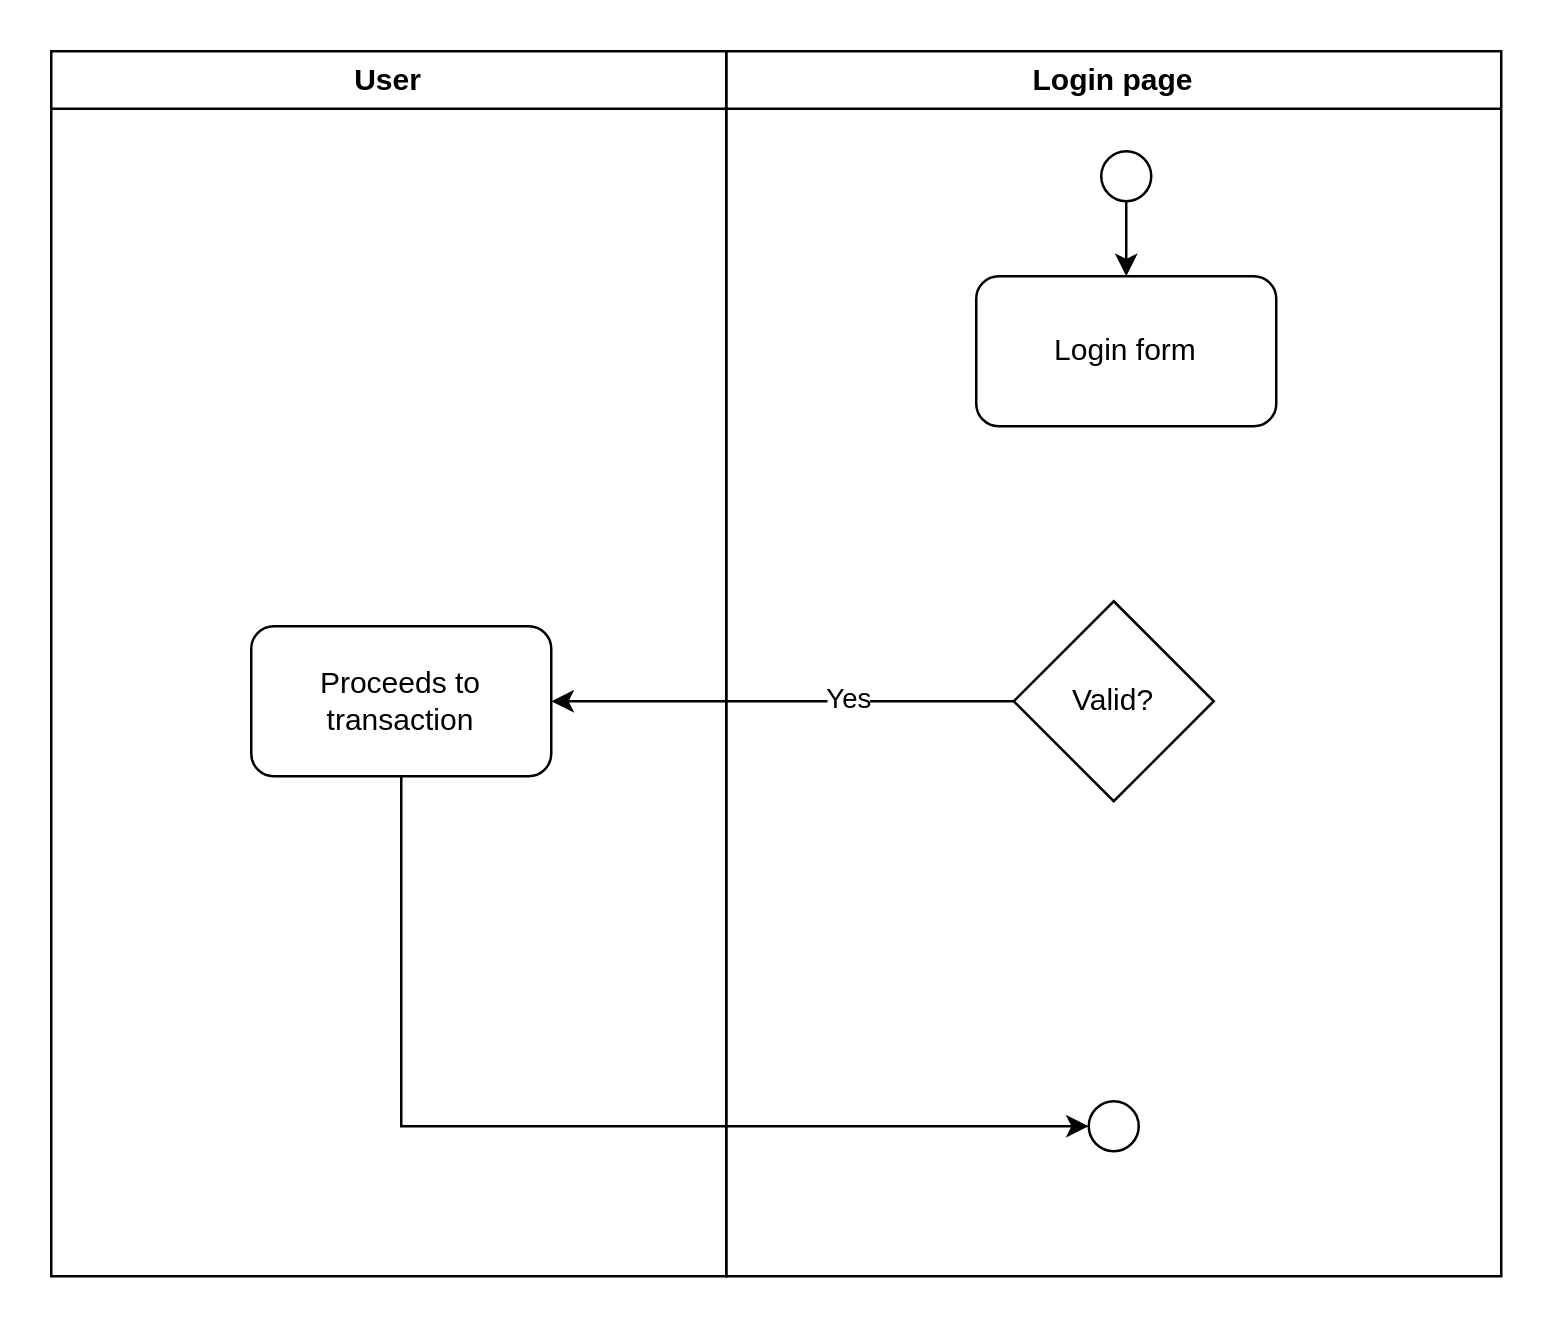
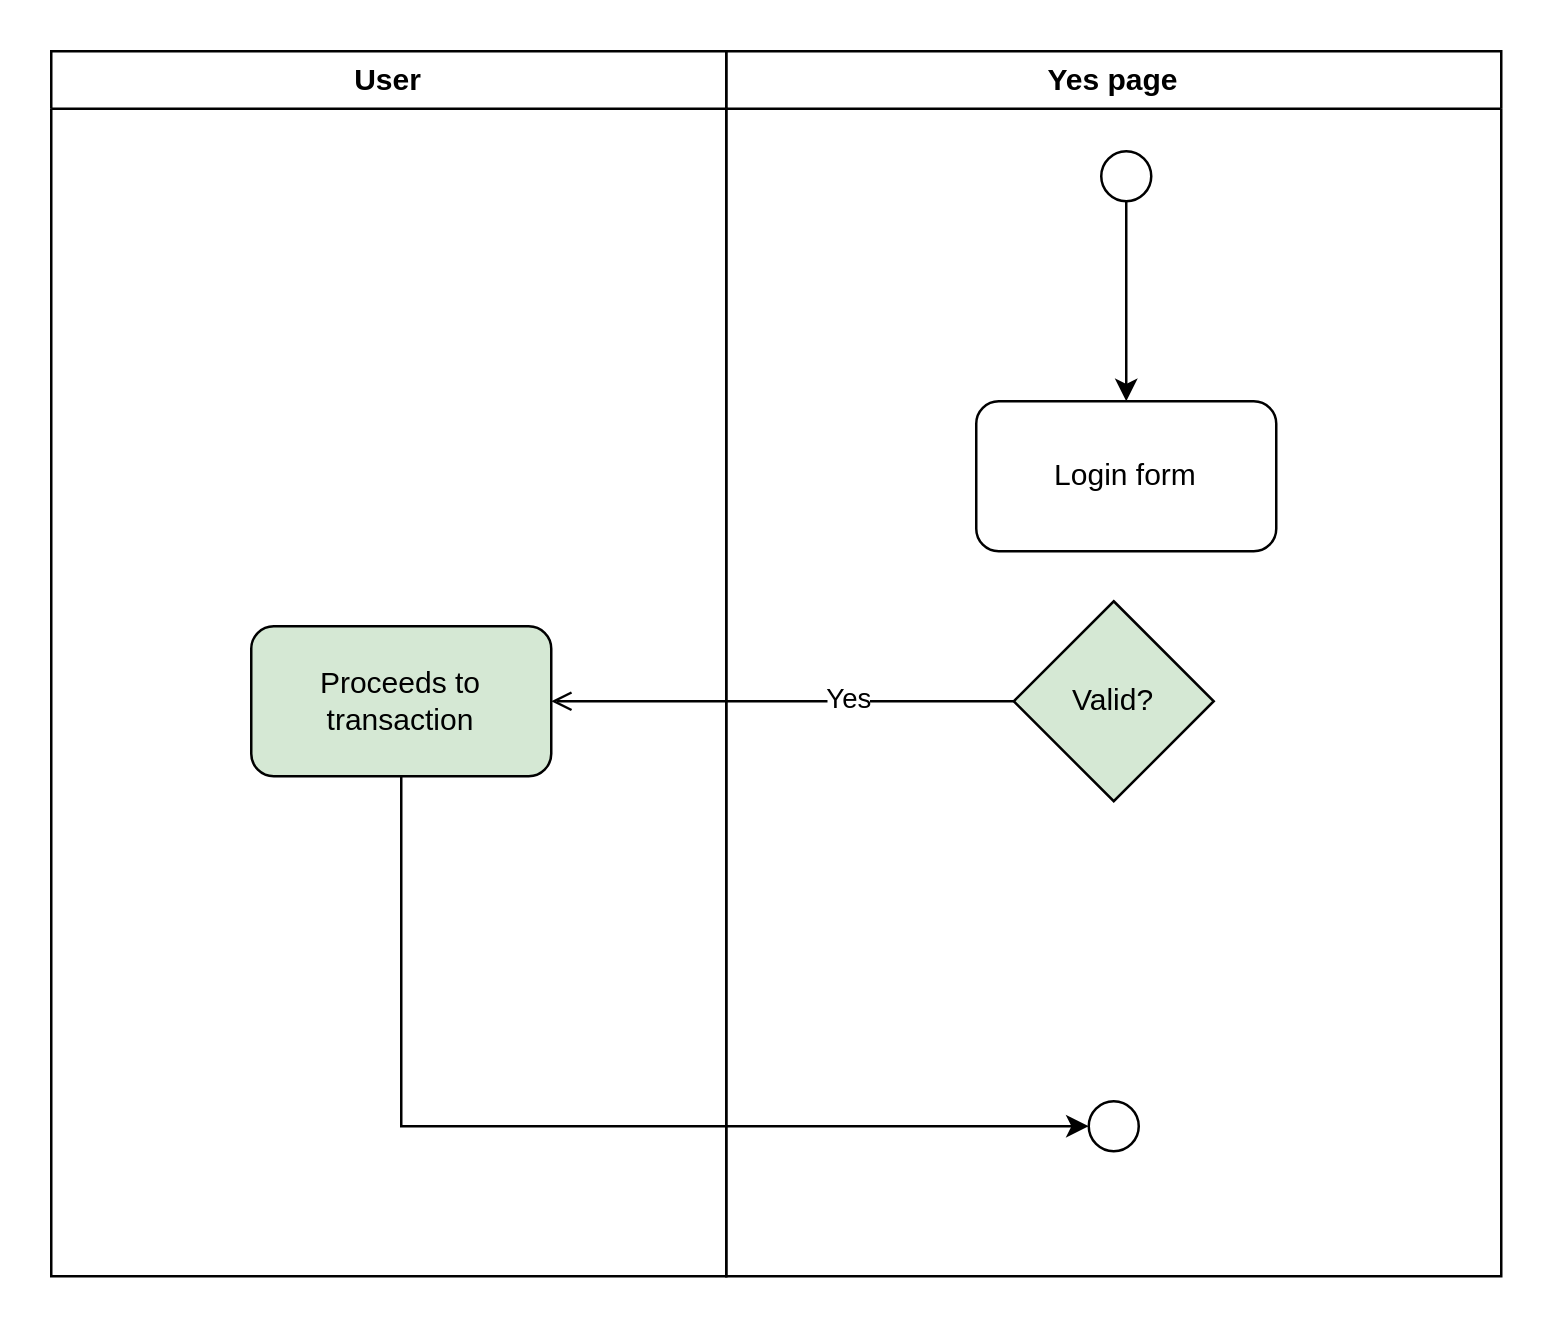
node "Login page": label "Login page" -> "Yes page"
node "Login form": moved (1126, 351) -> (1126, 476)
node "Proceeds to transaction": fillcolor #ffffff -> #d5e8d4
edge "Valid?" -> "Proceeds to transaction": arrowhead classic -> open
node "Valid?": fillcolor #ffffff -> #d5e8d4
